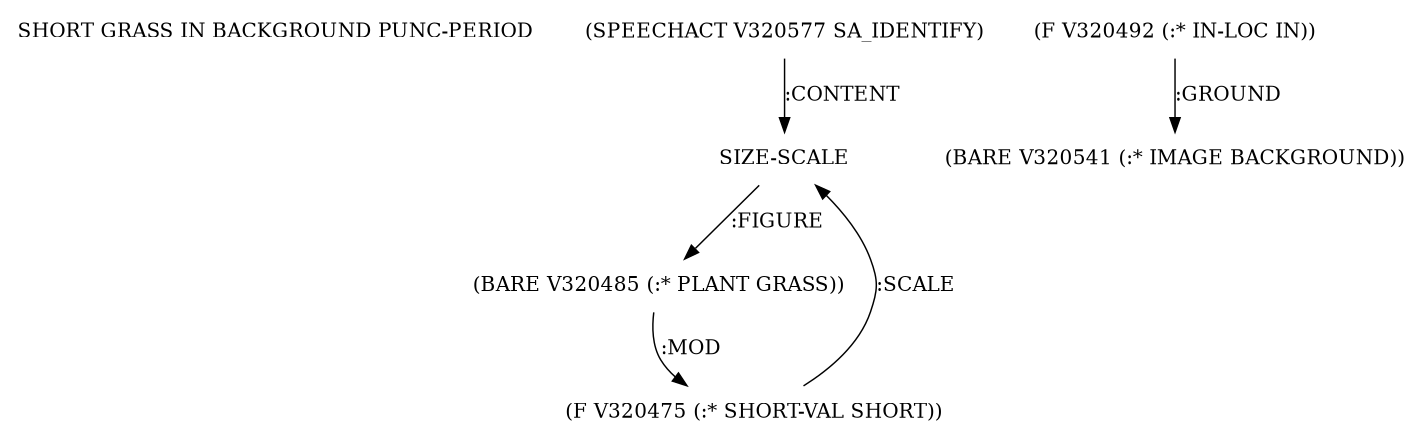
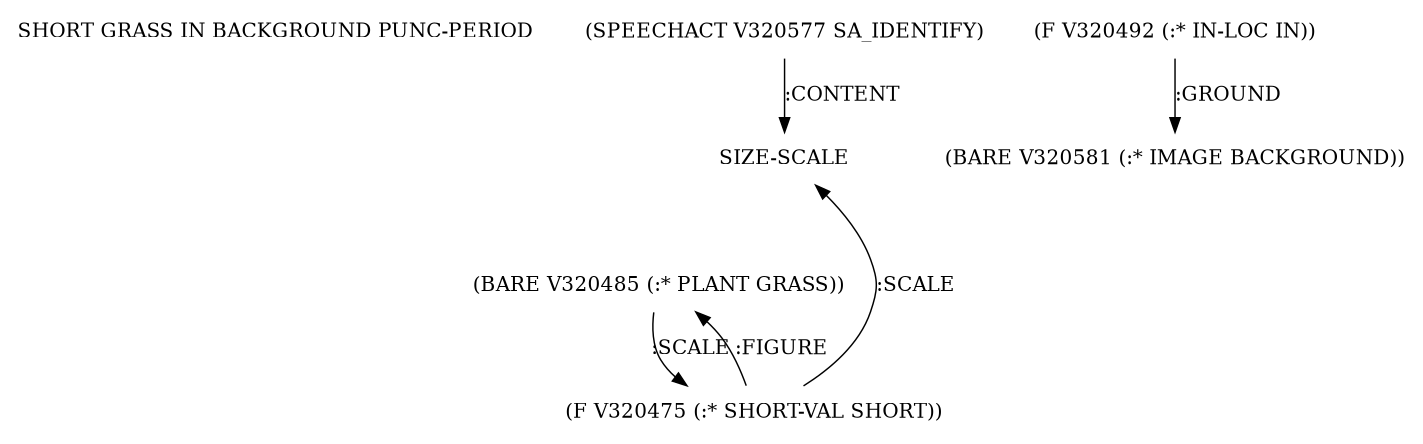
node "(BARE V320541 (:* IMAGE BACKGROUND))": label "(BARE V320541 (:* IMAGE BACKGROUND))" -> "(BARE V320581 (:* IMAGE BACKGROUND))"
edge "SIZE-SCALE" -> "(BARE V320485 (:* PLANT GRASS))": now "(F V320475 (:* SHORT-VAL SHORT))" -> "(BARE V320485 (:* PLANT GRASS))"
edge "(BARE V320485 (:* PLANT GRASS))" -> "(F V320475 (:* SHORT-VAL SHORT))": label ":MOD" -> ":SCALE"
